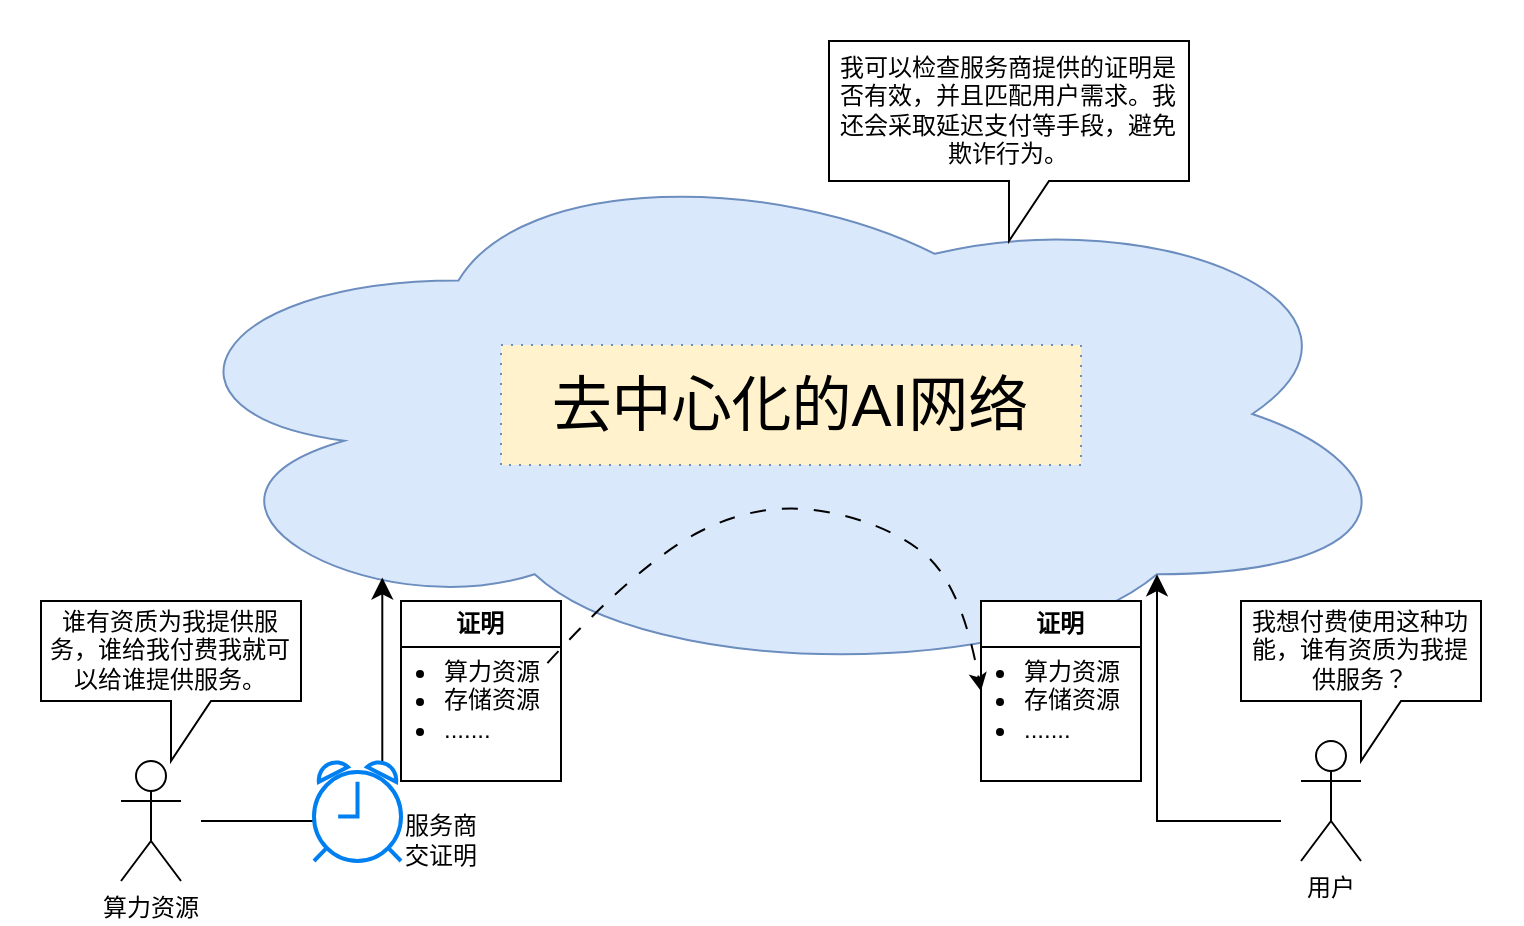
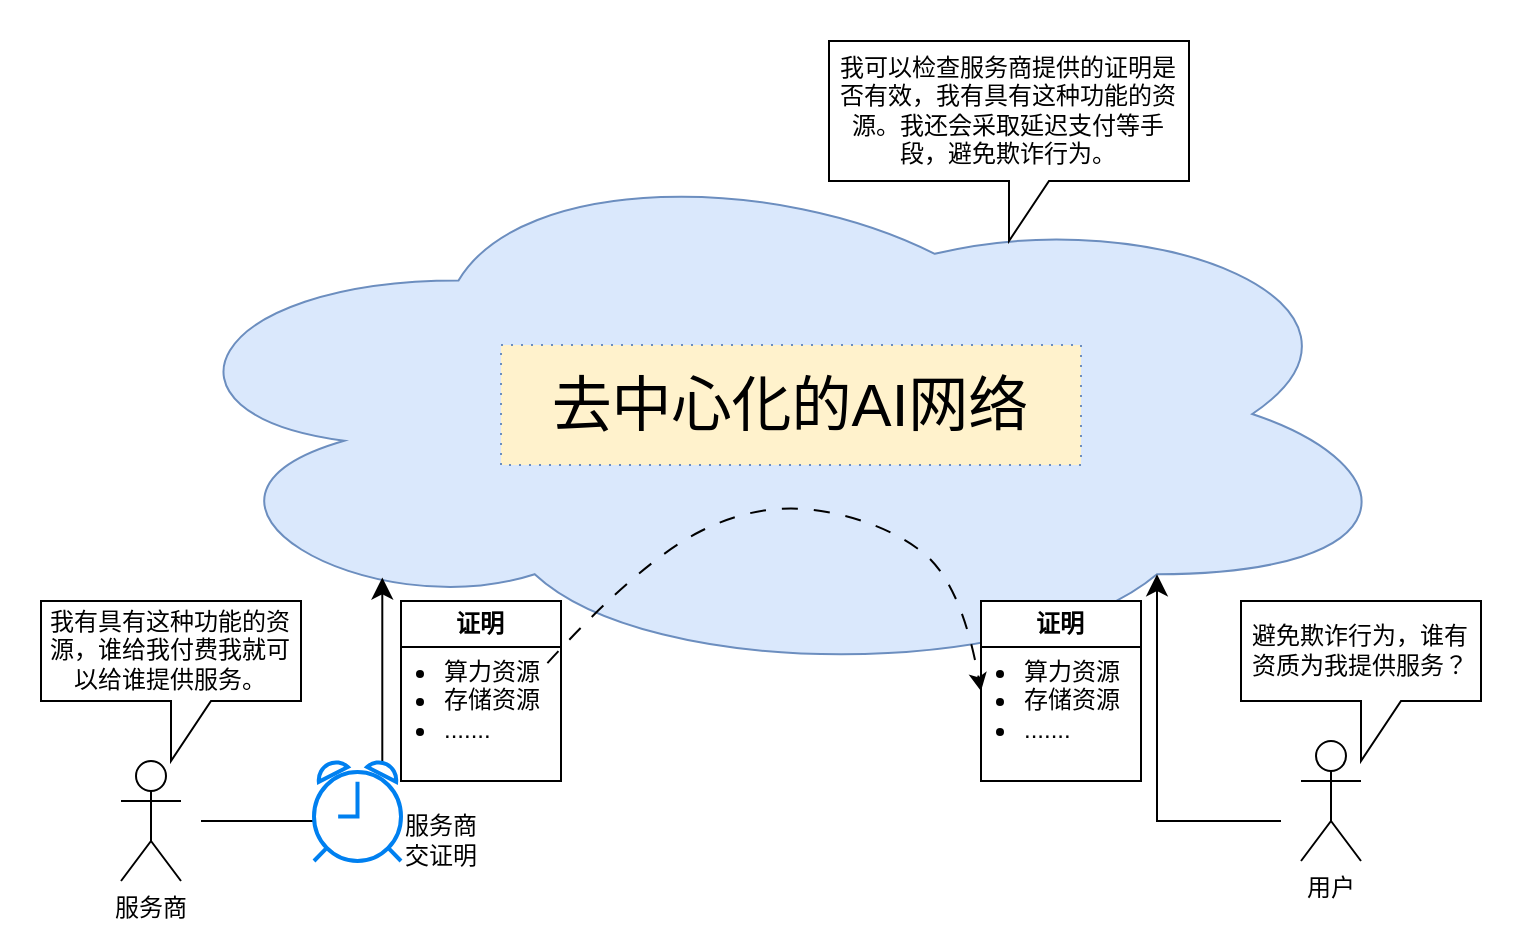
node "我可以检查服务商提供的证明是否有效，并且匹配用户需求。我还会采取延迟支付等手段，避免欺诈行为。": label "我可以检查服务商提供的证明是否有效，并且匹配用户需求。我还会采取延迟支付等手段，避免欺诈行为。" -> "我可以检查服务商提供的证明是否有效，我有具有这种功能的资源。我还会采取延迟支付等手段，避免欺诈行为。"
node "谁有资质为我提供服务，谁给我付费我就可以给谁提供服务。": label "谁有资质为我提供服务，谁给我付费我就可以给谁提供服务。" -> "我有具有这种功能的资源，谁给我付费我就可以给谁提供服务。"
node "我想付费使用这种功能，谁有资质为我提供服务？": label "我想付费使用这种功能，谁有资质为我提供服务？" -> "避免欺诈行为，谁有资质为我提供服务？"
node "算力资源": label "算力资源" -> "服务商"
